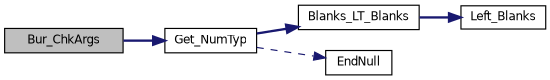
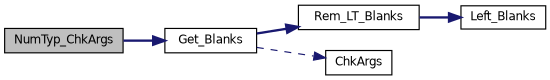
node "Blanks_LT_Blanks": label "Blanks_LT_Blanks" -> "Rem_LT_Blanks"
node "Bur_ChkArgs": label "Bur_ChkArgs" -> "NumTyp_ChkArgs"
node "Get_NumTyp": label "Get_NumTyp" -> "Get_Blanks"
node "EndNull": label "EndNull" -> "ChkArgs"
